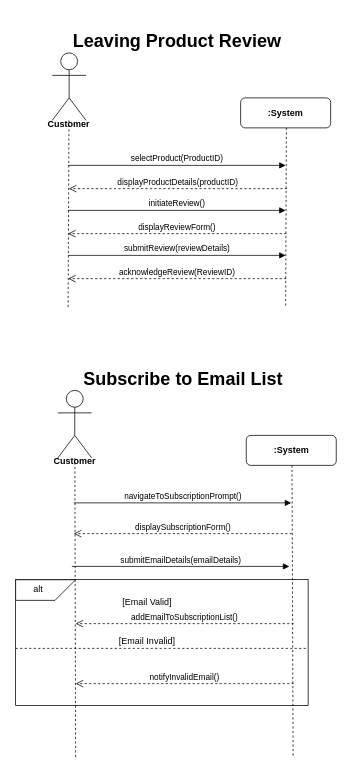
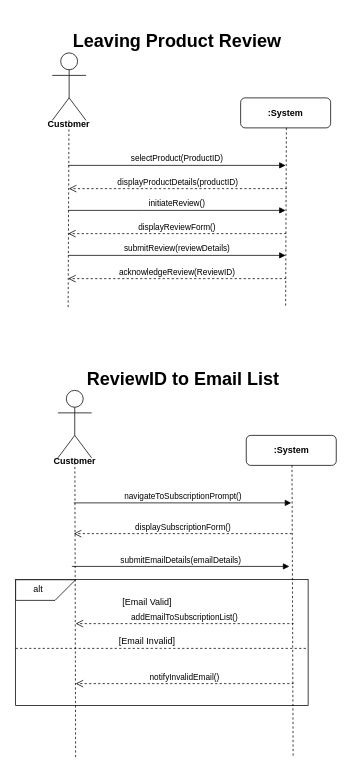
node "Subscribe to Email List": label "Subscribe to Email List" -> "ReviewID to Email List"
